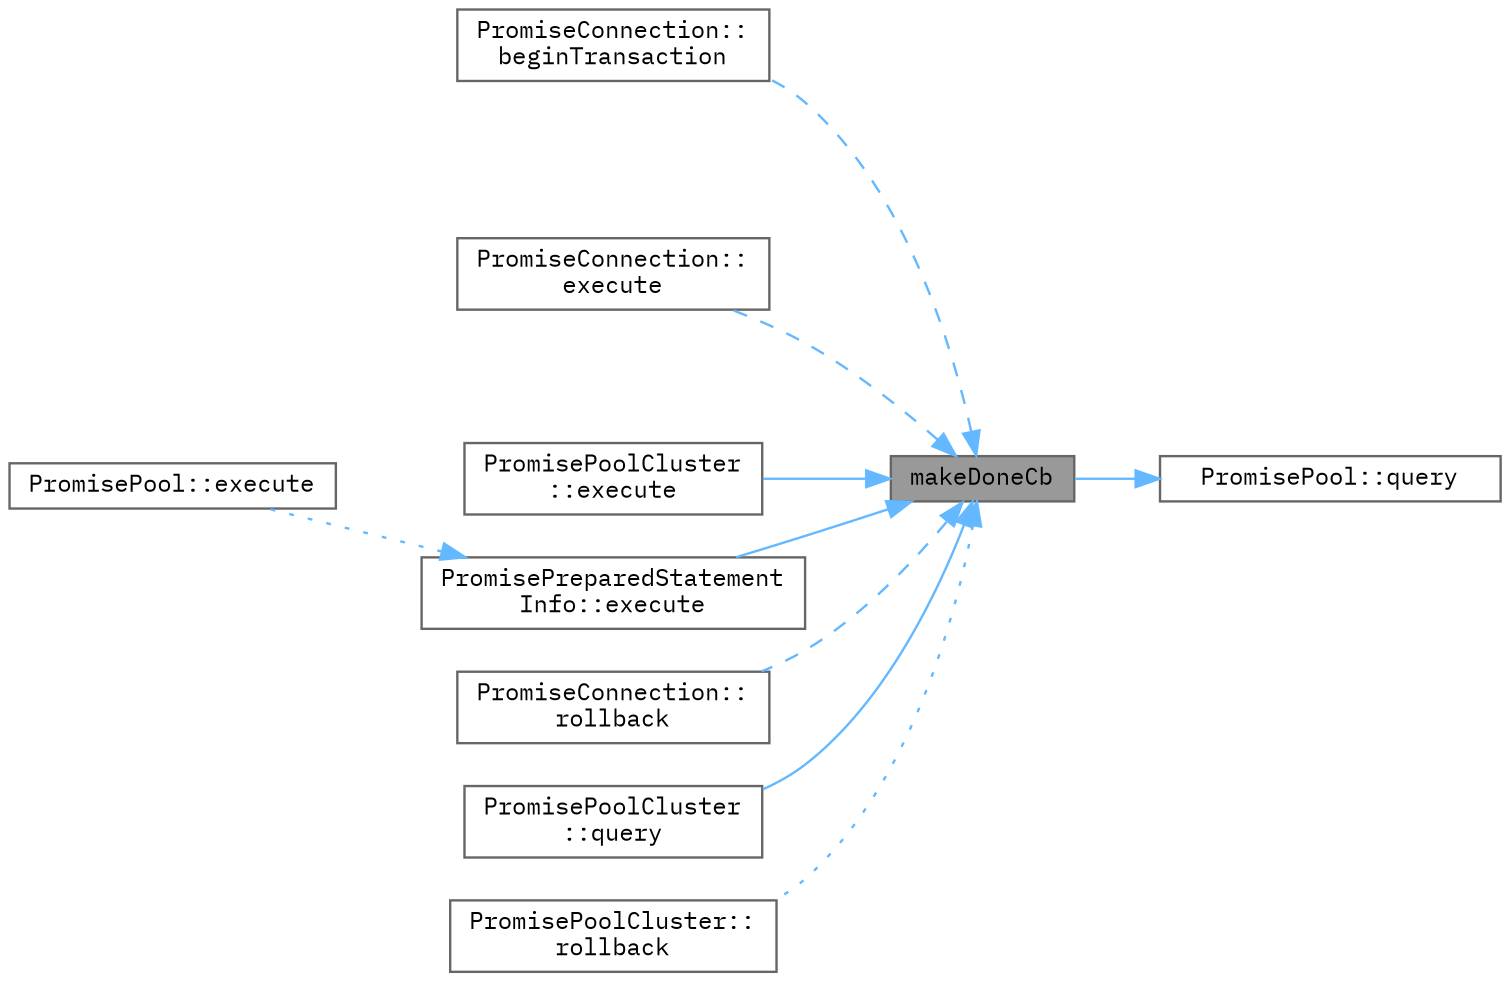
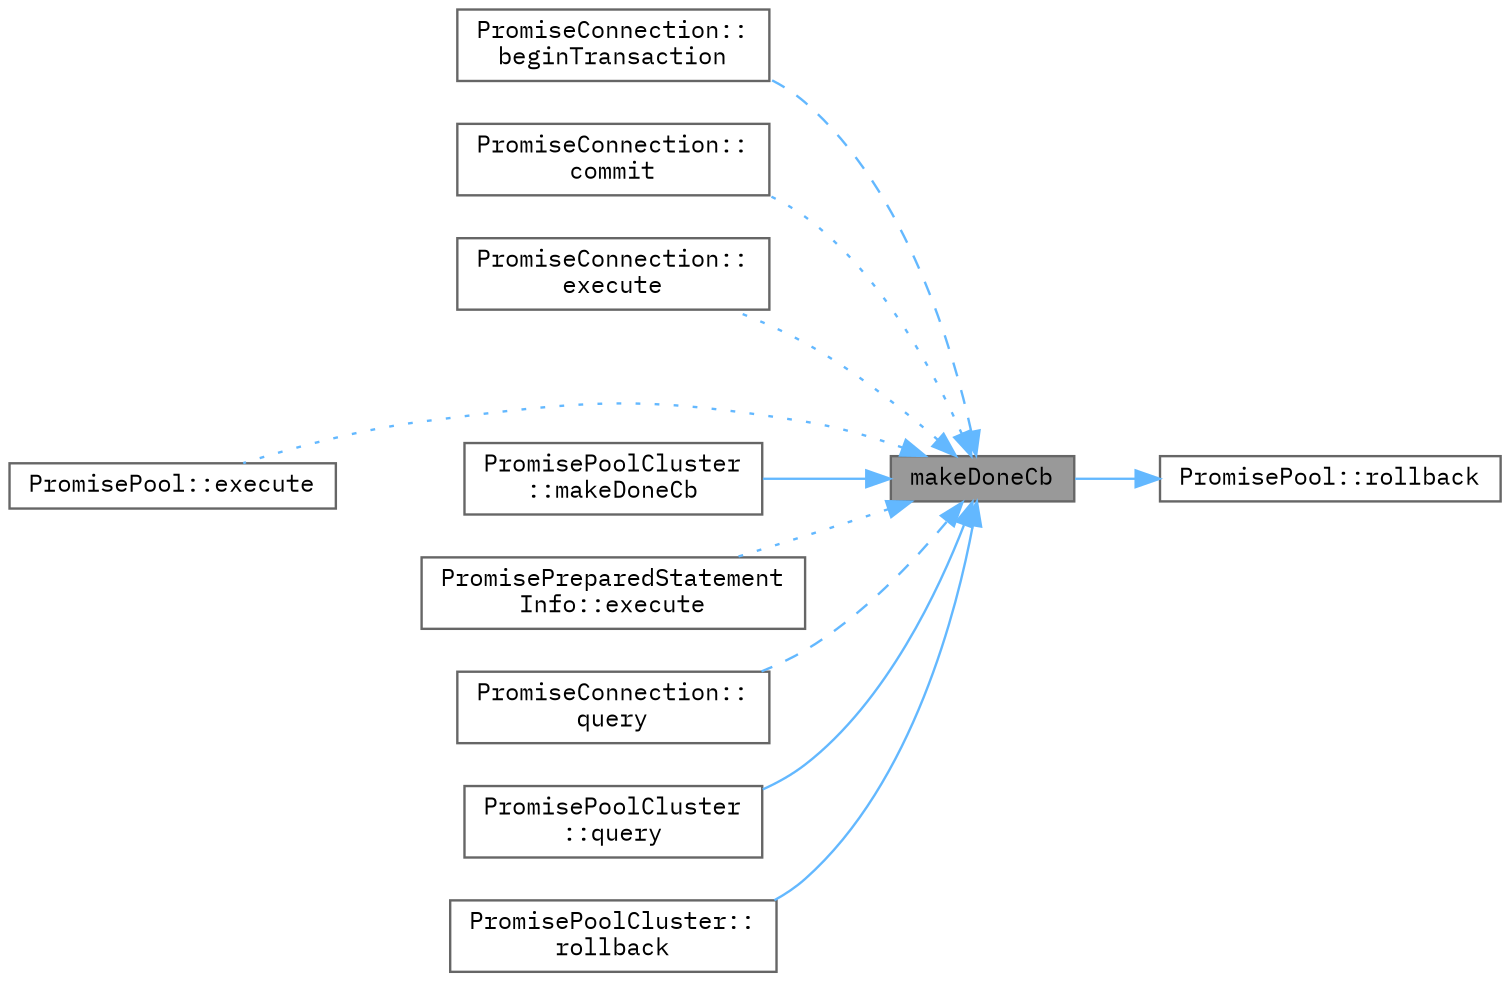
node "PromiseConnection:: commit": added
edge "PromiseConnection:: execute" -> "makeDoneCb": style dashed -> dotted
node "PromisePoolCluster ::execute": label "PromisePoolCluster ::execute" -> "PromisePoolCluster ::makeDoneCb"
node "PromisePool::query": label "PromisePool::query" -> "PromisePool::rollback"
edge "PromisePool::execute" -> "PromisePreparedStatement Info::execute": now "PromisePool::execute" -> "makeDoneCb"
edge "PromisePreparedStatement Info::execute" -> "makeDoneCb": style solid -> dotted
node "PromiseConnection:: rollback": label "PromiseConnection:: rollback" -> "PromiseConnection:: query"
edge "PromisePoolCluster:: rollback" -> "makeDoneCb": style dotted -> solid
